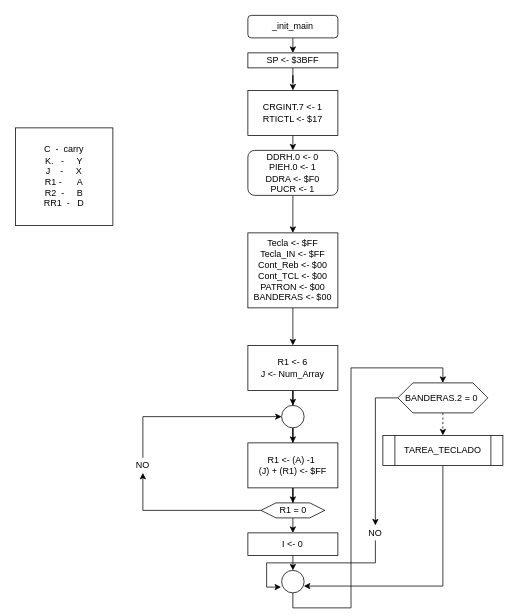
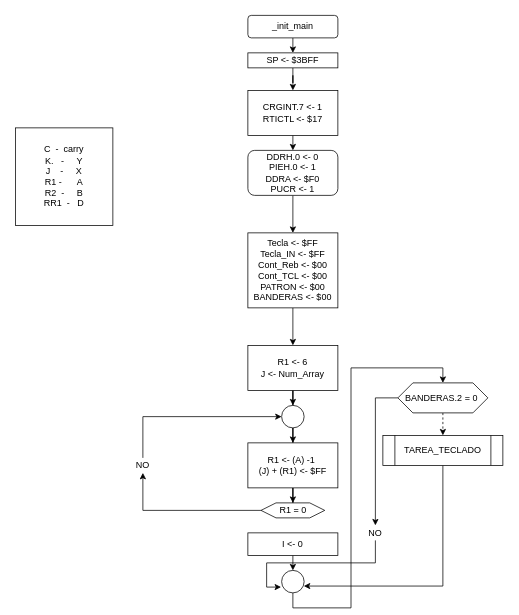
edge "R1 = 0" -> "I <- 0": removed
